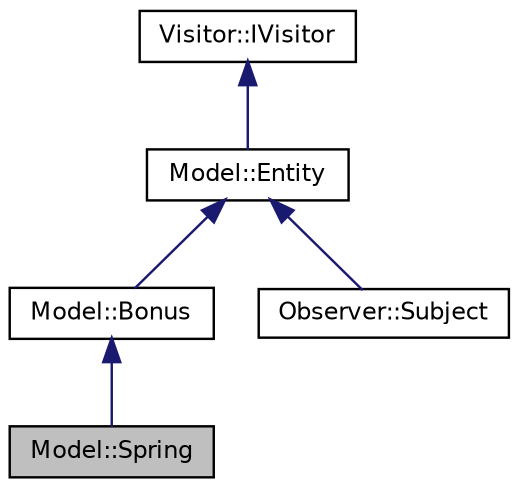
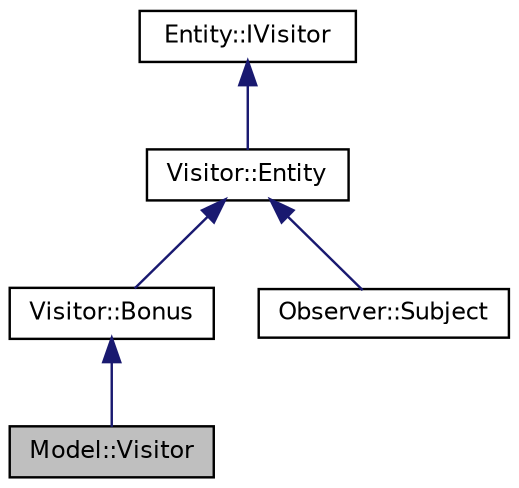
node "Visitor::IVisitor": label "Visitor::IVisitor" -> "Entity::IVisitor"
node "Model::Entity": label "Model::Entity" -> "Visitor::Entity"
node "Model::Bonus": label "Model::Bonus" -> "Visitor::Bonus"
node "Model::Spring": label "Model::Spring" -> "Model::Visitor"
